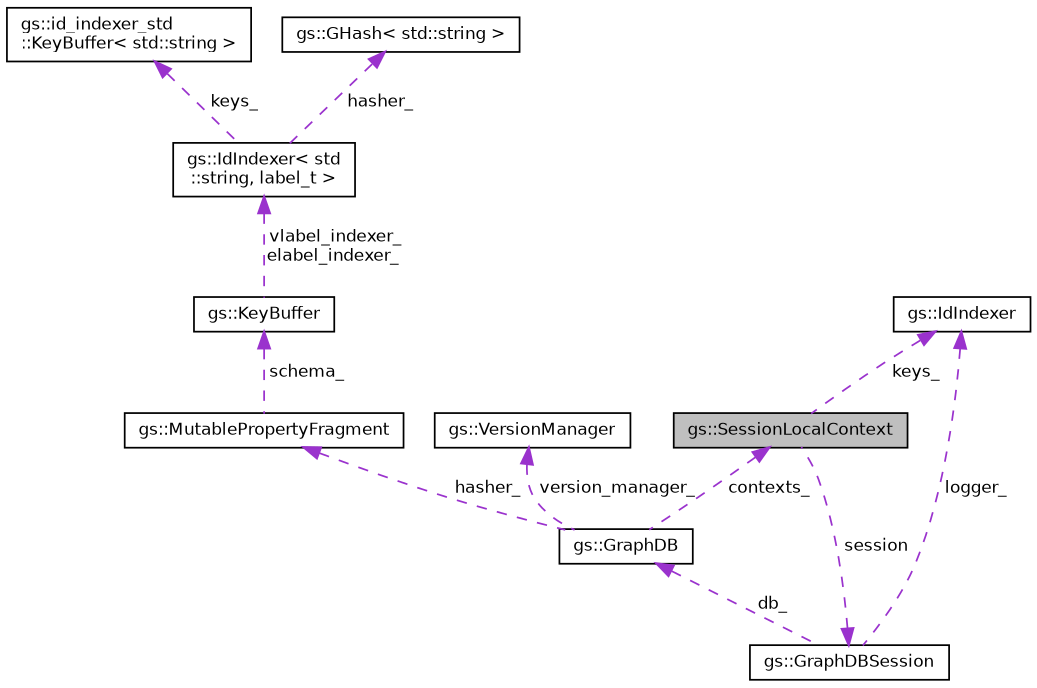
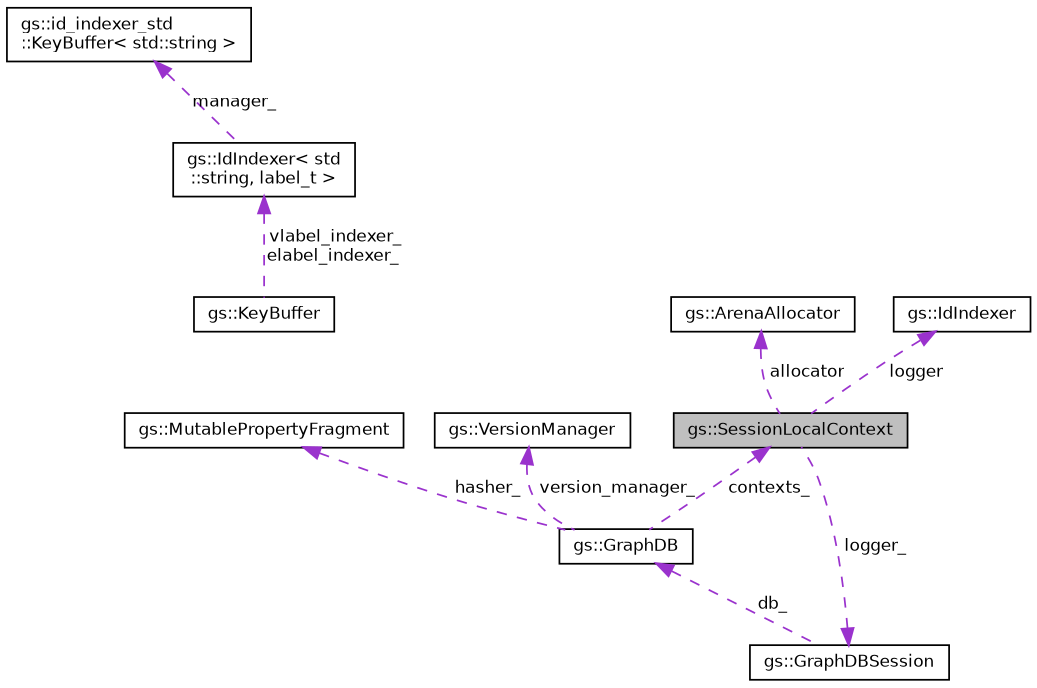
node "gs::GHash< std::string >": removed
edge "gs::IdIndexer< std ::string, label_t >" -> "gs::id_indexer_std ::KeyBuffer< std::string >": label " keys_" -> " manager_"
node "gs::ArenaAllocator": added
edge "gs::SessionLocalContext" -> "gs::IdIndexer": label " keys_" -> " logger"
edge "gs::MutablePropertyFragment" -> "gs::KeyBuffer": removed, label "schema_"
edge "gs::GraphDBSession" -> "gs::IdIndexer": removed, label "logger_"
edge "gs::SessionLocalContext" -> "gs::GraphDBSession": label " session" -> " logger_"
